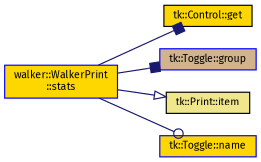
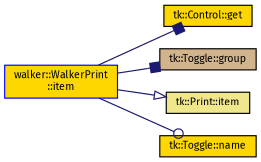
node "tk::Toggle::group": color blue -> black
node "walker::WalkerPrint ::stats": label "walker::WalkerPrint ::stats" -> "walker::WalkerPrint ::item"
node "tk::Toggle::name": color blue -> black
